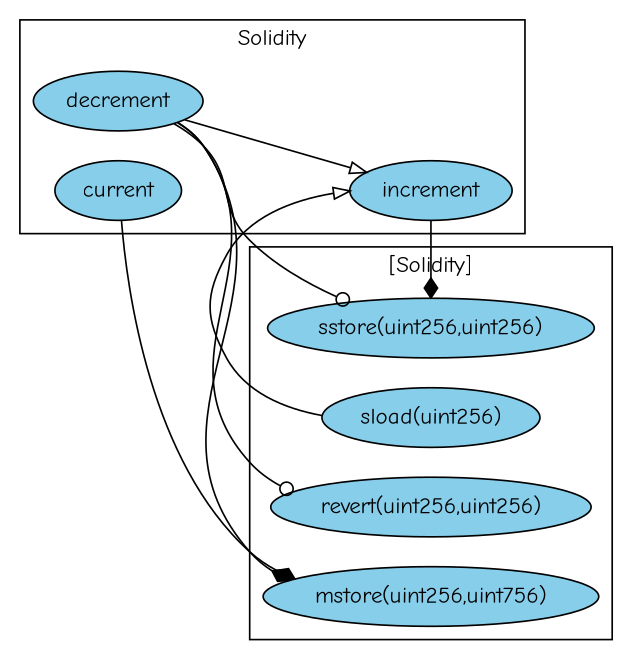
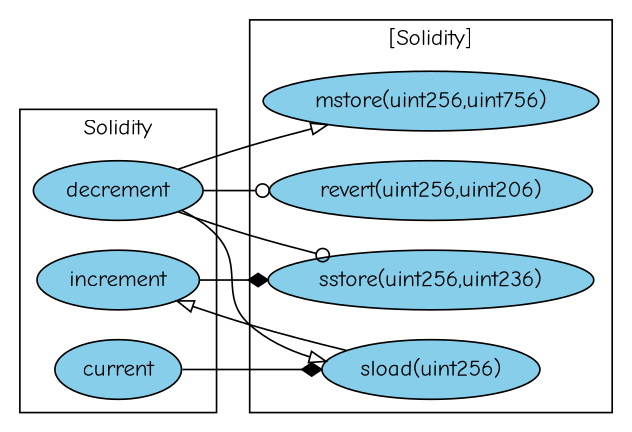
edge "decrement" -> "increment": now "decrement" -> "sload(uint256)"
node "sstore(uint256,uint256)": label "sstore(uint256,uint256)" -> "sstore(uint256,uint236)"
edge "decrement" -> "mstore(uint256,uint756)": arrowhead diamond -> onormal
edge "current" -> "mstore(uint256,uint756)": now "current" -> "sload(uint256)"
node "revert(uint256,uint256)": label "revert(uint256,uint256)" -> "revert(uint256,uint206)"
